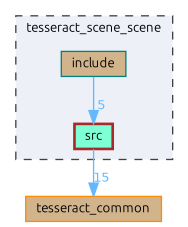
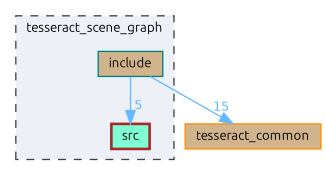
cluster "tesseract_scene_scene": label "tesseract_scene_scene" -> "tesseract_scene_graph"
edge "src" -> "tesseract_common": now "include" -> "tesseract_common"
